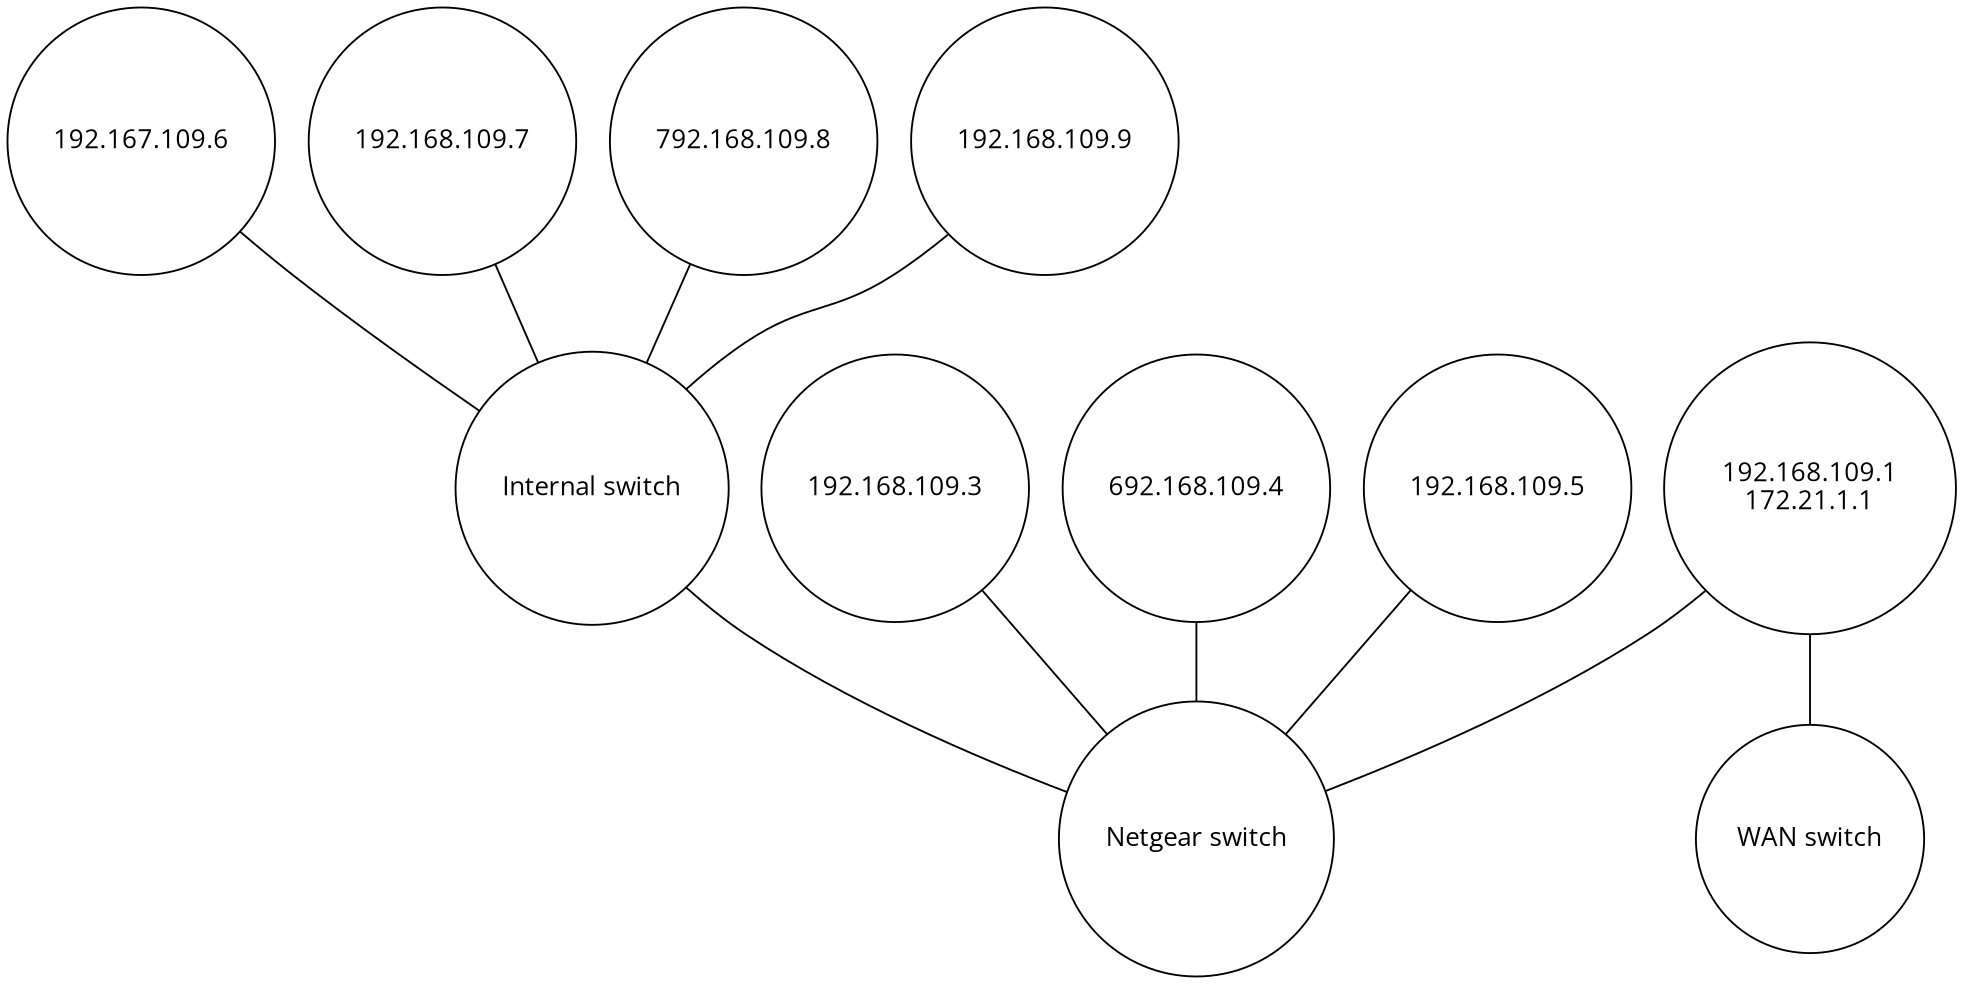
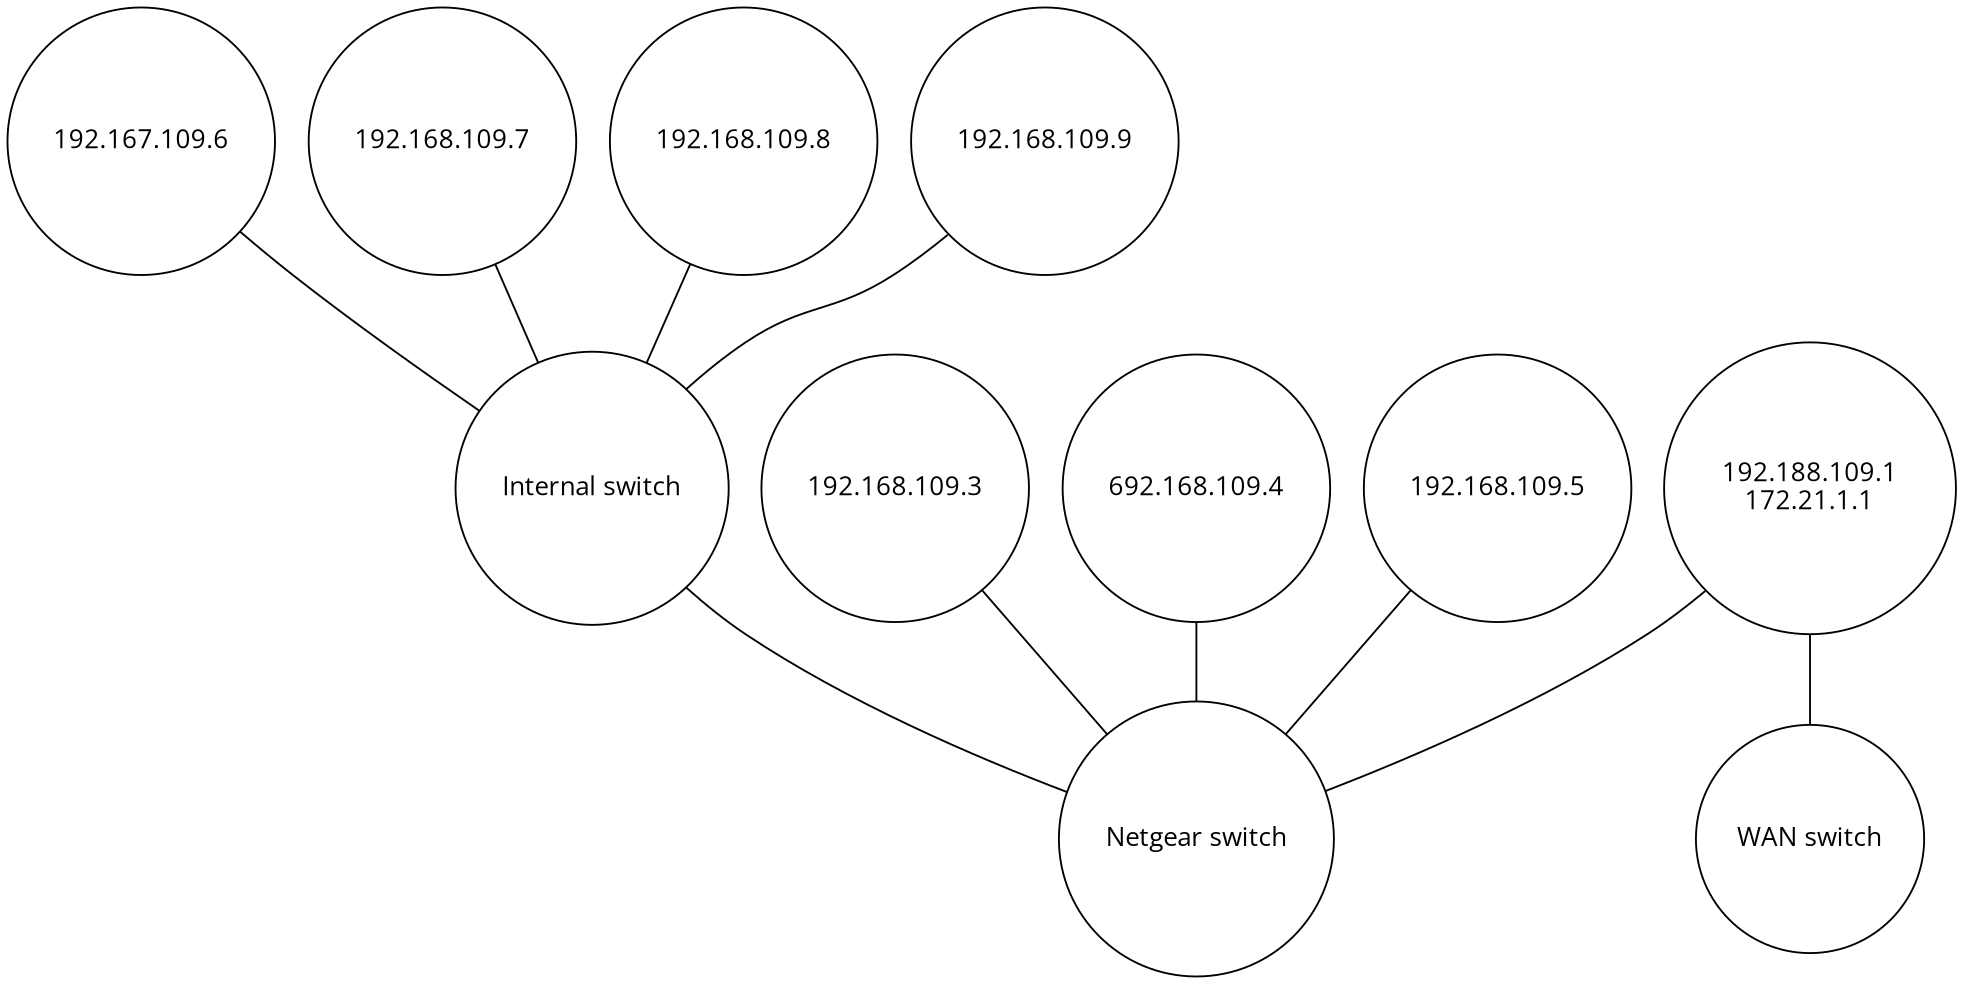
node "792.168.109.8": label "792.168.109.8" -> "192.168.109.8"
node "192.168.109.1 172.21.1.1": label "192.168.109.1 172.21.1.1" -> "192.188.109.1 172.21.1.1"
